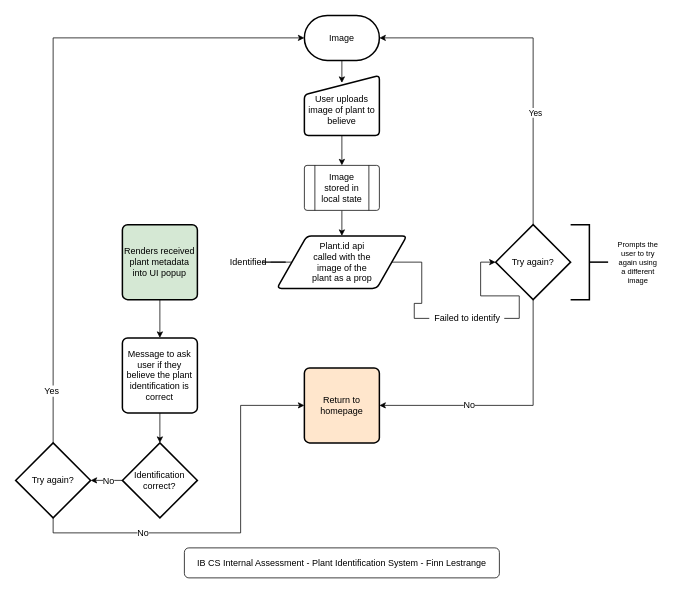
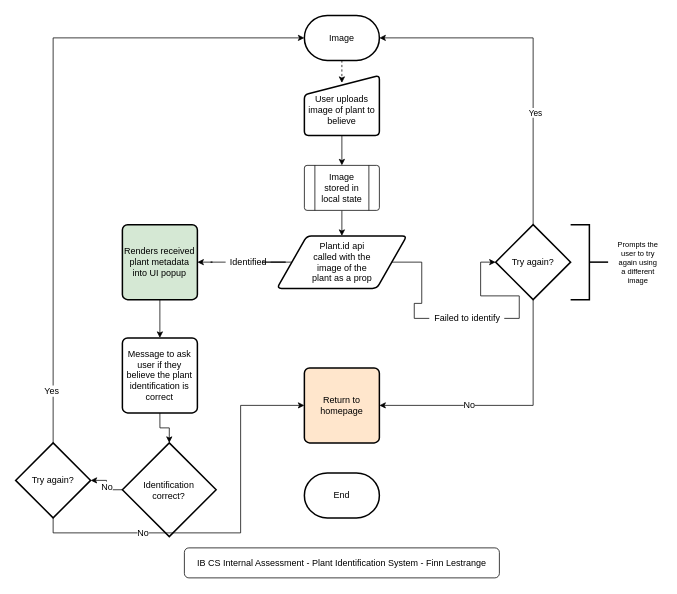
edge "Image" -> "User uploads image of plant to believe": style solid -> dashed
edge "Identified" -> "Renders received plant metadata into UI popup": added
node "Identification correct?": size 75x75 -> 94x94
node "End": added
